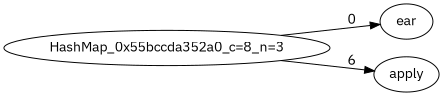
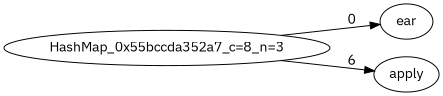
node "HashMap_0x55bccda352a0_c=8_n=3": label "HashMap_0x55bccda352a0_c=8_n=3" -> "HashMap_0x55bccda352a7_c=8_n=3"
